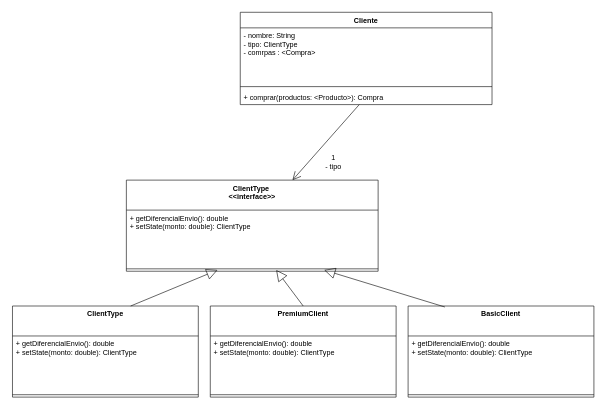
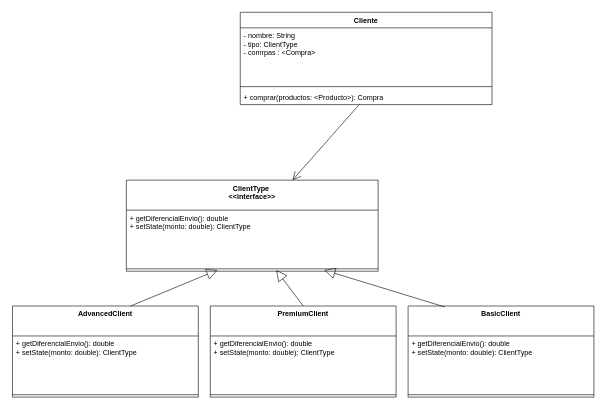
node "1 - tipo": removed
node "ClientType": label "ClientType" -> "AdvancedClient"
